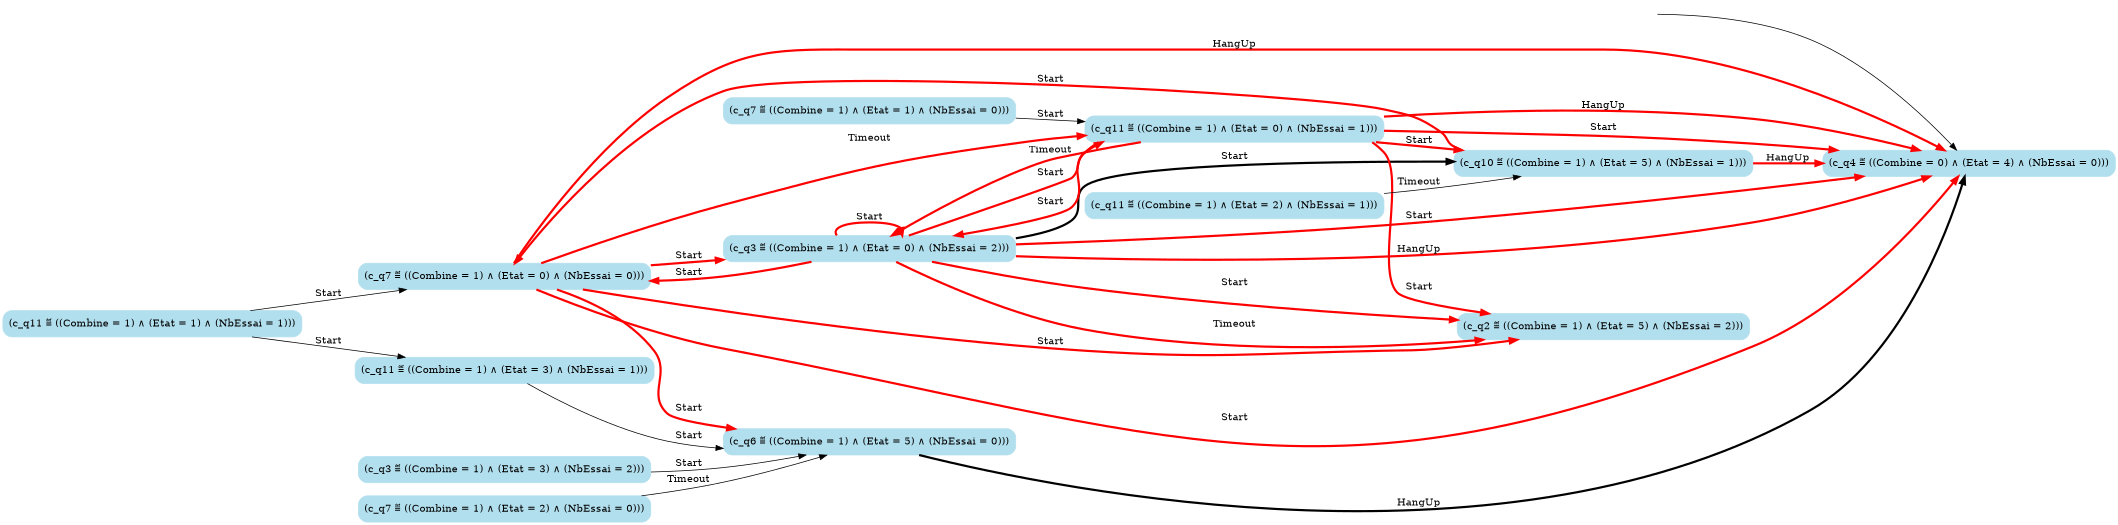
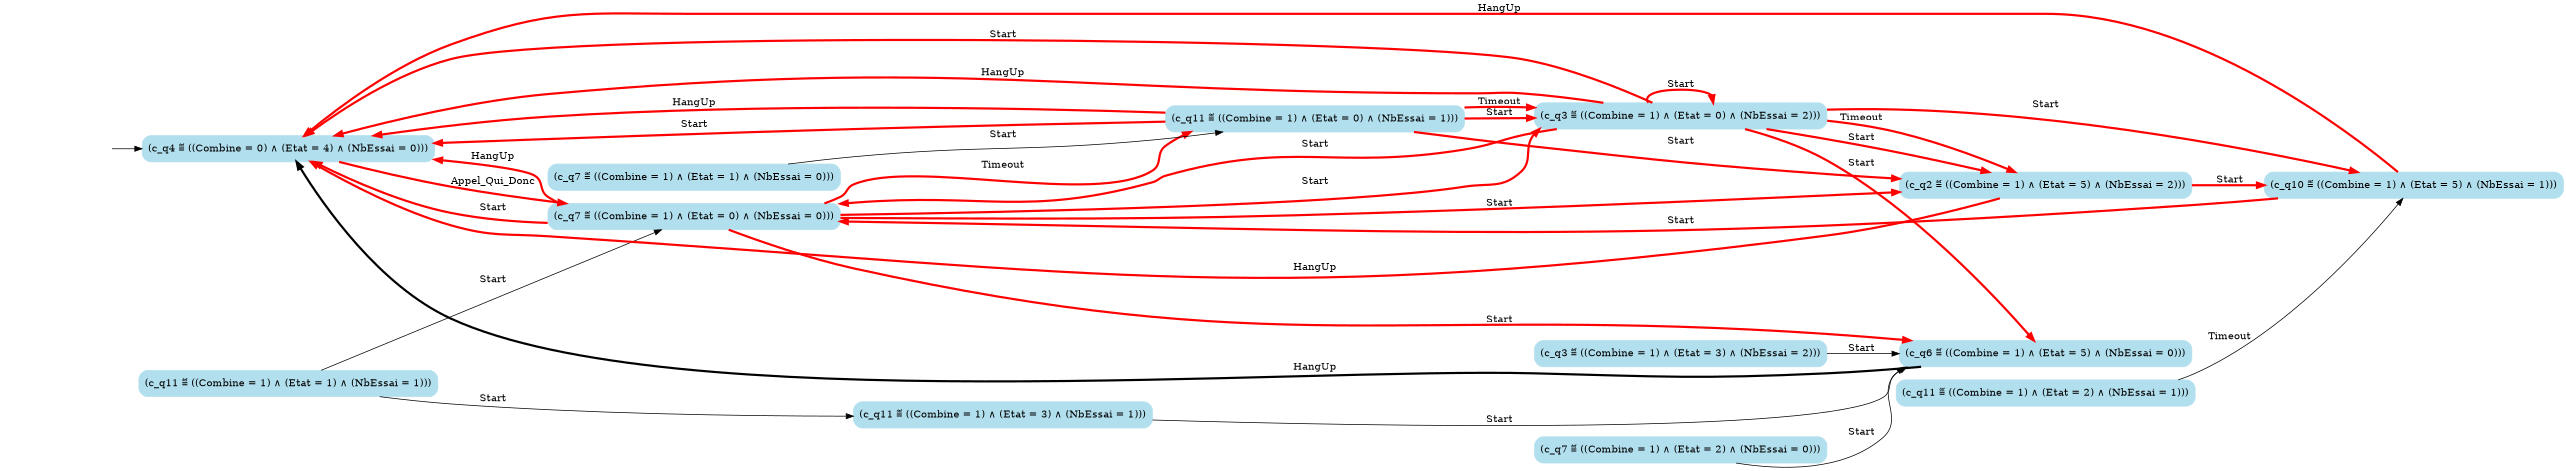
edge "(c_q11 ≝ ((Combine = 1) ∧ (Etat = 0) ∧ (NbEssai = 1)))" -> "(c_q10 ≝ ((Combine = 1) ∧ (Etat = 5) ∧ (NbEssai = 1)))": now "(c_q2 ≝ ((Combine = 1) ∧ (Etat = 5) ∧ (NbEssai = 2)))" -> "(c_q10 ≝ ((Combine = 1) ∧ (Etat = 5) ∧ (NbEssai = 1)))"
edge "(c_q3 ≝ ((Combine = 1) ∧ (Etat = 0) ∧ (NbEssai = 2)))" -> "(c_q10 ≝ ((Combine = 1) ∧ (Etat = 5) ∧ (NbEssai = 1)))": color black -> red
edge "(c_q4 ≝ ((Combine = 0) ∧ (Etat = 4) ∧ (NbEssai = 0)))" -> "(c_q7 ≝ ((Combine = 1) ∧ (Etat = 0) ∧ (NbEssai = 0)))": added, label "Appel_Qui_Donc"
edge "(c_q3 ≝ ((Combine = 1) ∧ (Etat = 0) ∧ (NbEssai = 2)))" -> "(c_q11 ≝ ((Combine = 1) ∧ (Etat = 0) ∧ (NbEssai = 1)))": now "(c_q3 ≝ ((Combine = 1) ∧ (Etat = 0) ∧ (NbEssai = 2)))" -> "(c_q6 ≝ ((Combine = 1) ∧ (Etat = 5) ∧ (NbEssai = 0)))"
edge "(c_q2 ≝ ((Combine = 1) ∧ (Etat = 5) ∧ (NbEssai = 2)))" -> "(c_q4 ≝ ((Combine = 0) ∧ (Etat = 4) ∧ (NbEssai = 0)))": added, label "HangUp"
edge "(c_q7 ≝ ((Combine = 1) ∧ (Etat = 2) ∧ (NbEssai = 0)))" -> "(c_q6 ≝ ((Combine = 1) ∧ (Etat = 5) ∧ (NbEssai = 0)))": label "Timeout" -> "Start"
